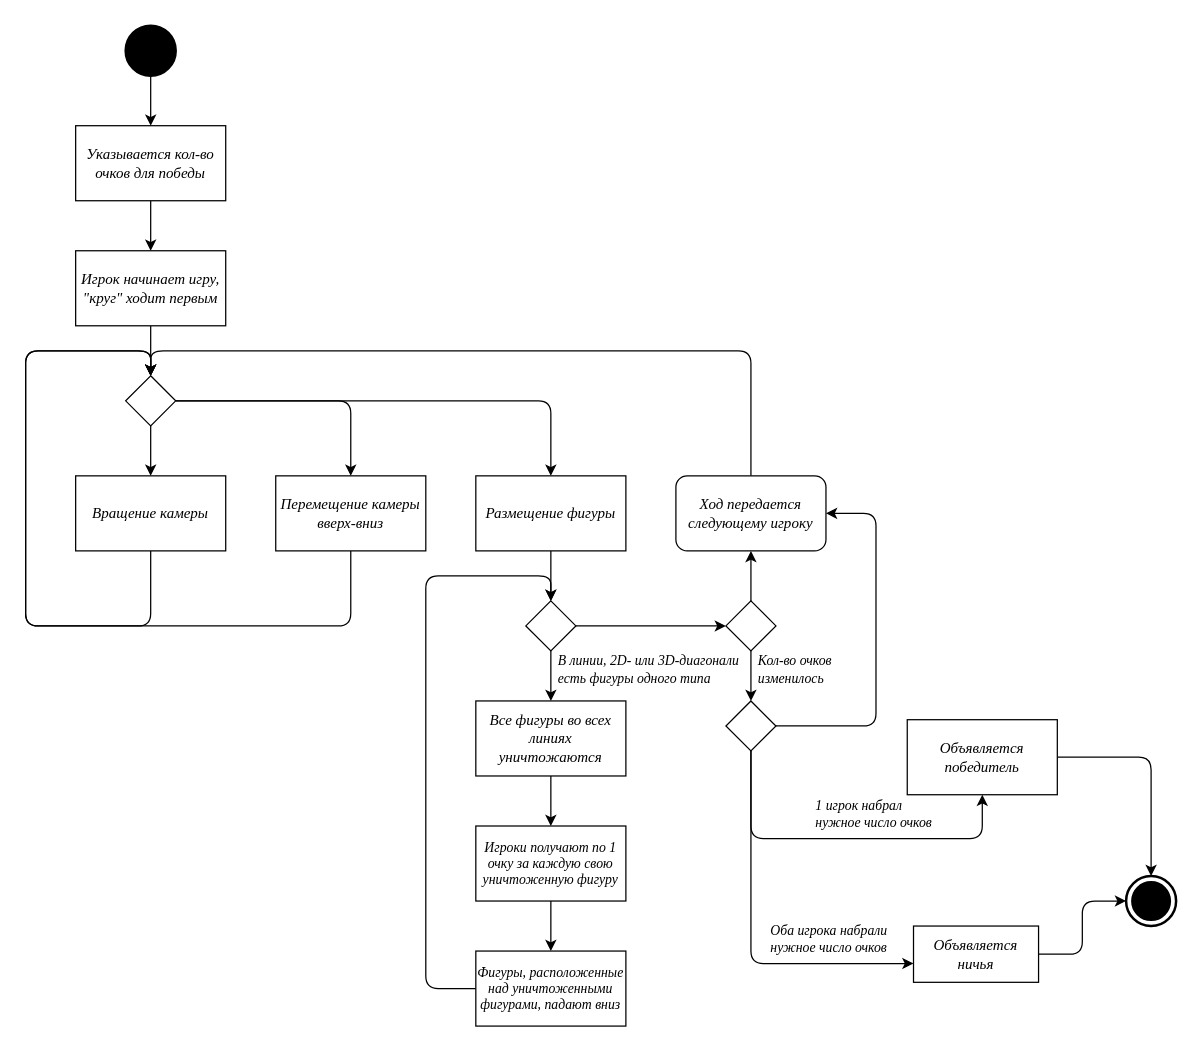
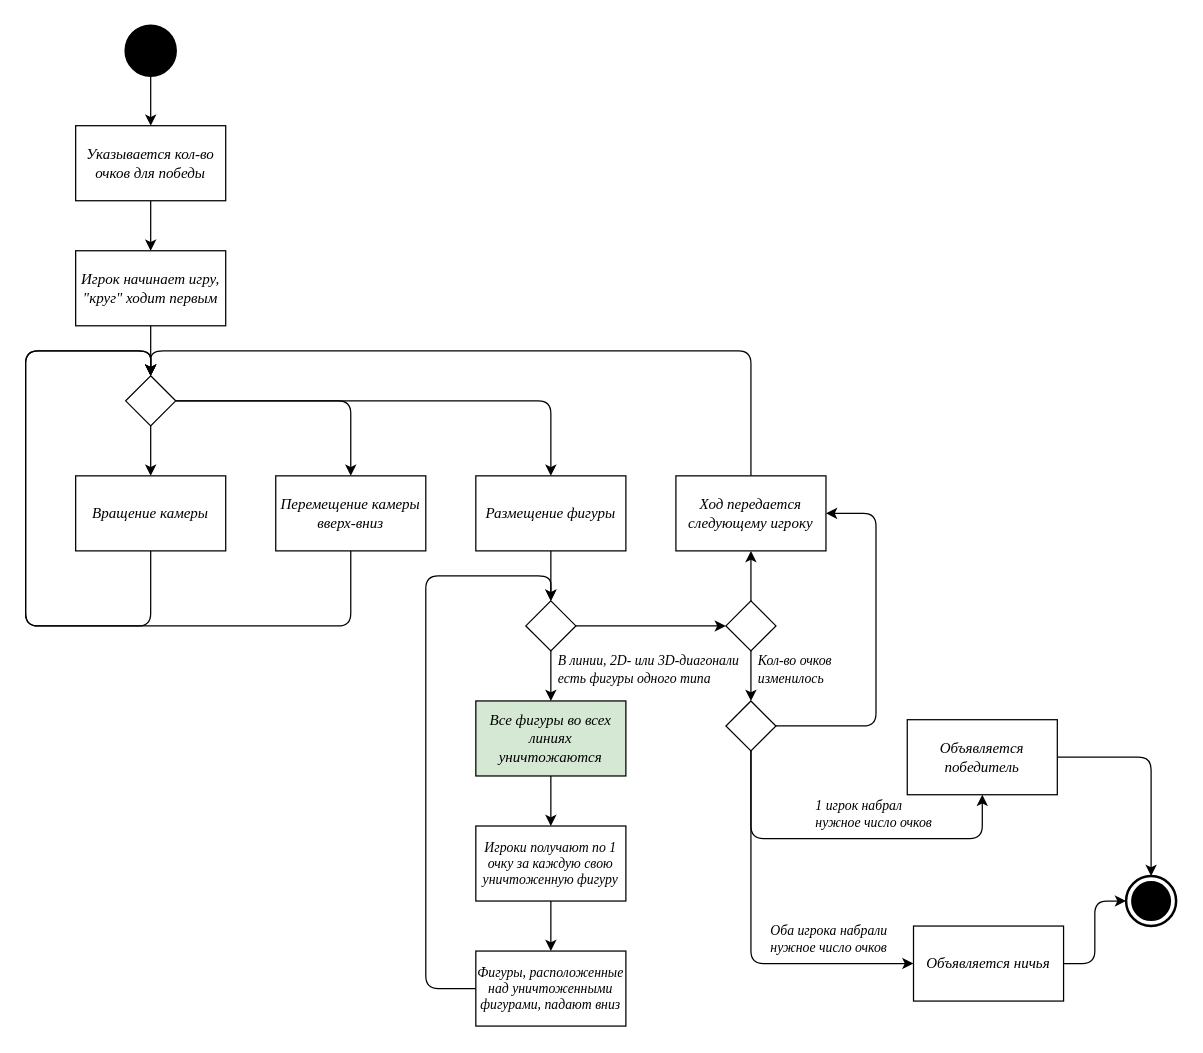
node "Ход передается следующему игроку": shape rounded rectangle -> rectangle
node "Все фигуры во всех линиях уничтожаются": fillcolor #ffffff -> #d5e8d4
node "Объявляется ничья": size 125x56 -> 150x75
